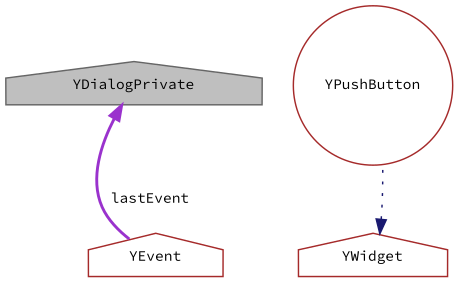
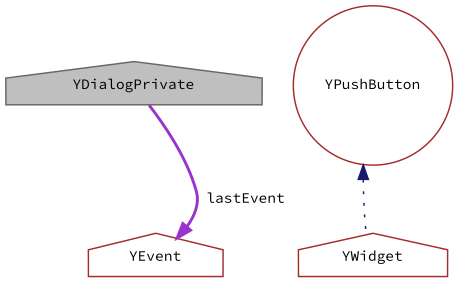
edge "YEvent" -> "YDialogPrivate": reversed
edge "YPushButton" -> "YWidget": reversed
